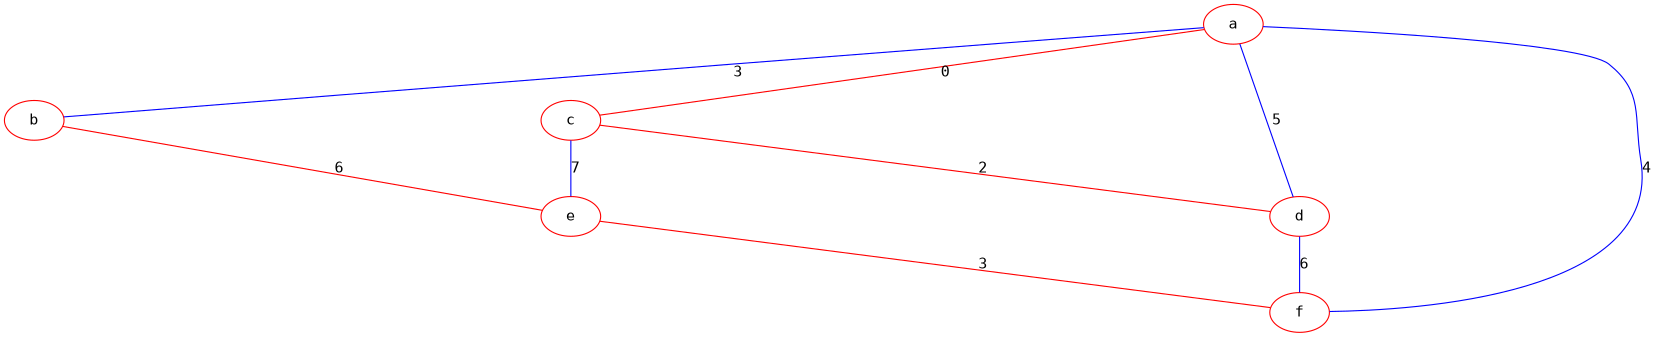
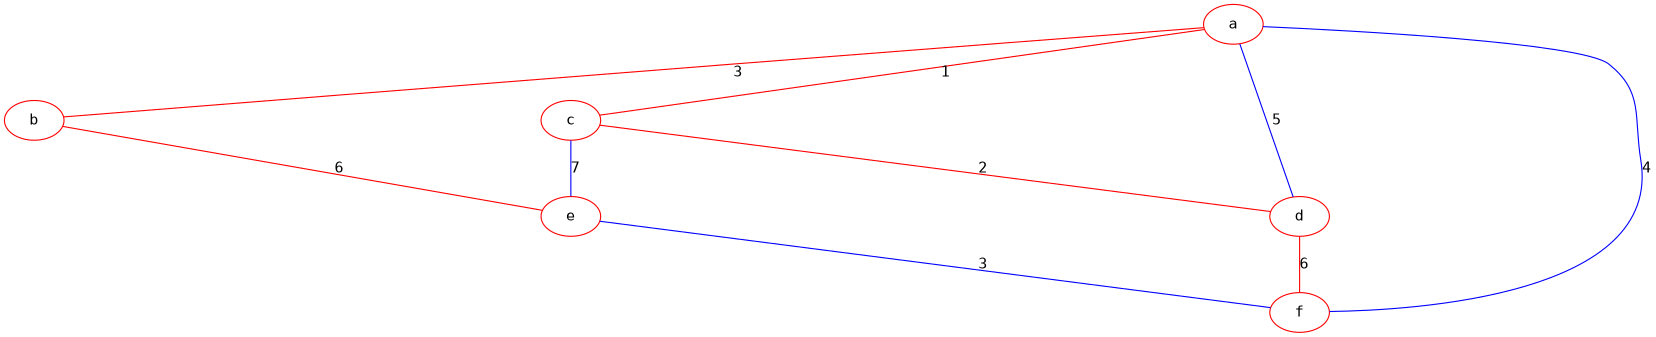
edge "a" -- "b": color blue -> red
edge "a" -- "c": label "0" -> "1"
edge "e" -- "f": color red -> blue
edge "d" -- "f": color blue -> red
